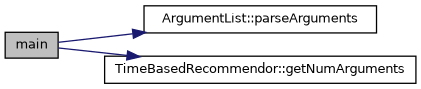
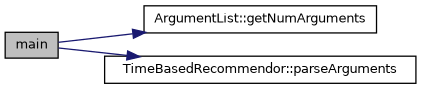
node "ArgumentList::parseArguments": label "ArgumentList::parseArguments" -> "ArgumentList::getNumArguments"
node "TimeBasedRecommendor::getNumArguments": label "TimeBasedRecommendor::getNumArguments" -> "TimeBasedRecommendor::parseArguments"
